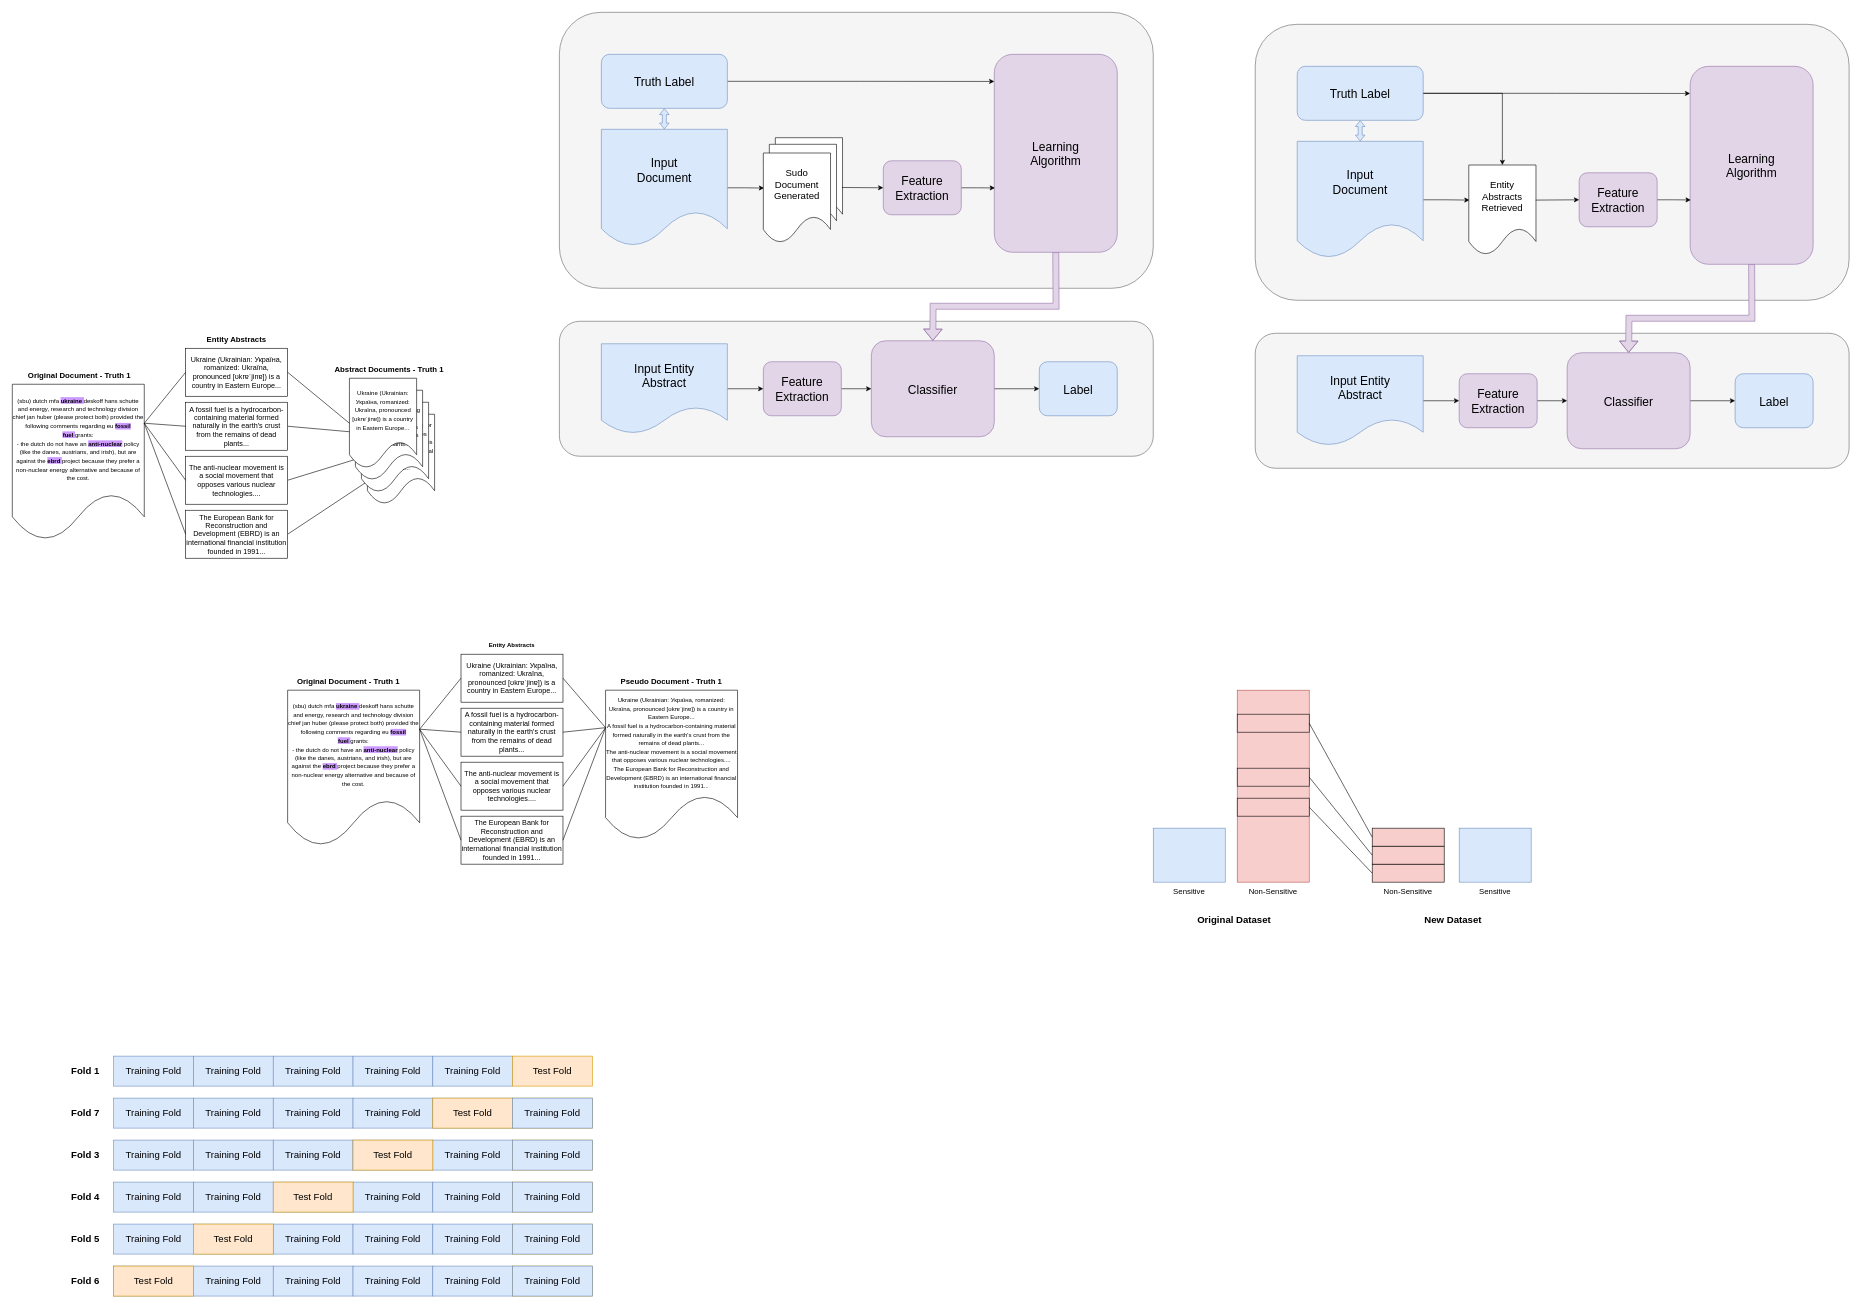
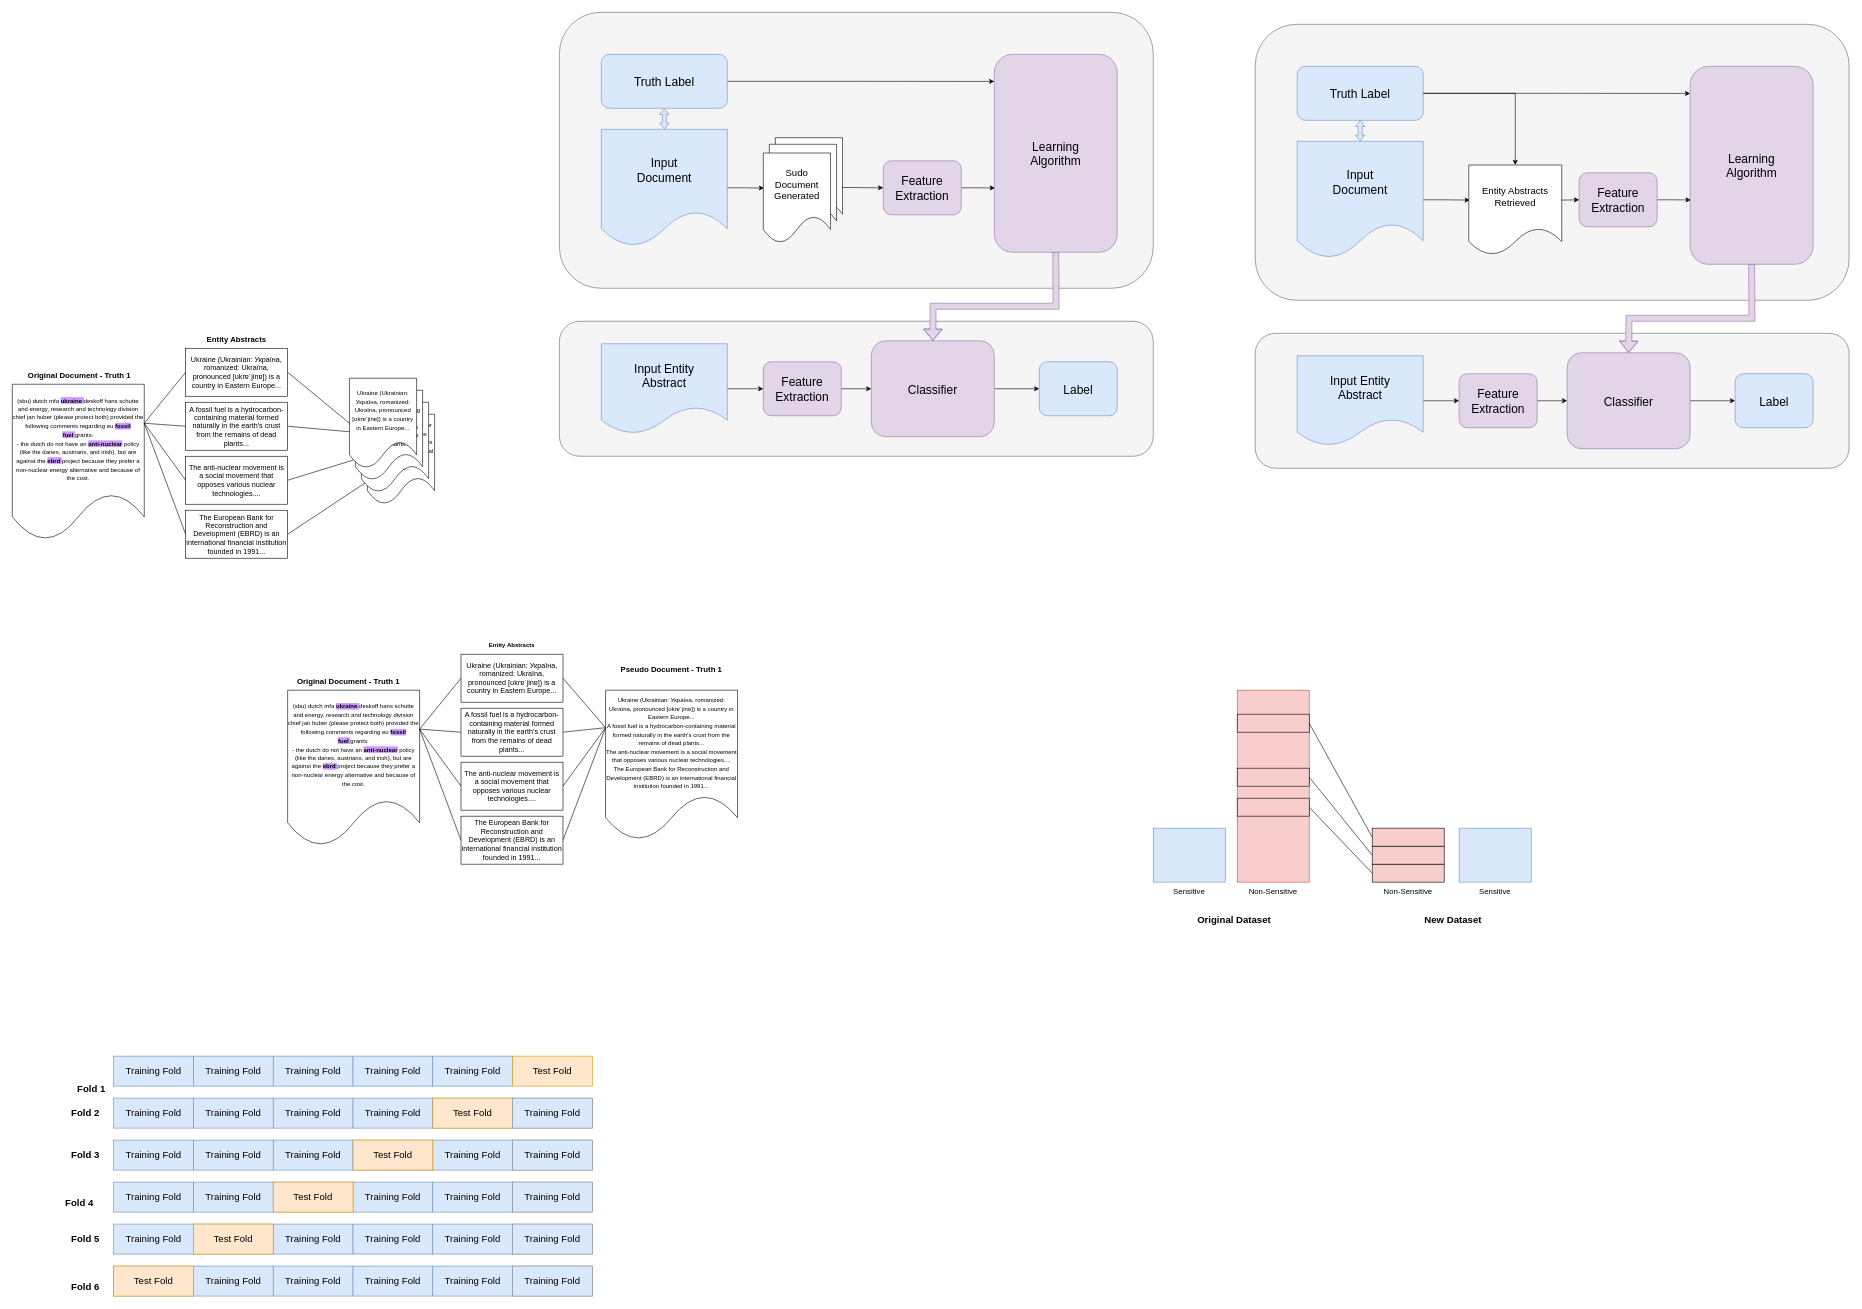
node "Entity Abstracts Retrieved": size 67x90 -> 93x90
node "Abstract Documents - Truth 1": removed
node "Pseudo Document - Truth 1": moved (672, 681) -> (672, 669)
node "Fold 1": moved (86, 1071) -> (92, 1089)
node "Fold 7": label "Fold 7" -> "Fold 2"
node "Fold 4": moved (86, 1197) -> (80, 1203)
node "Fold 6": moved (86, 1281) -> (86, 1287)
